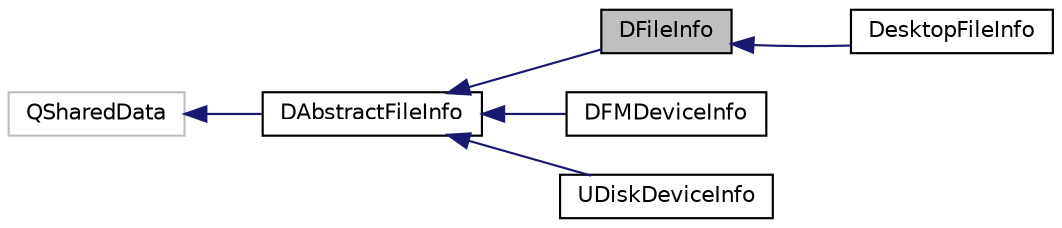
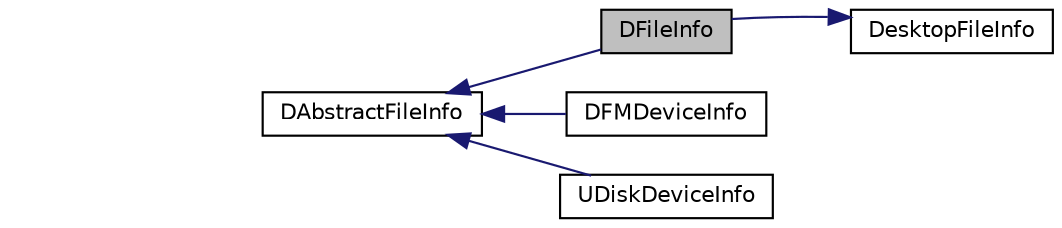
edge "DesktopFileInfo" -> "DFileInfo": reversed
node "QSharedData": removed
